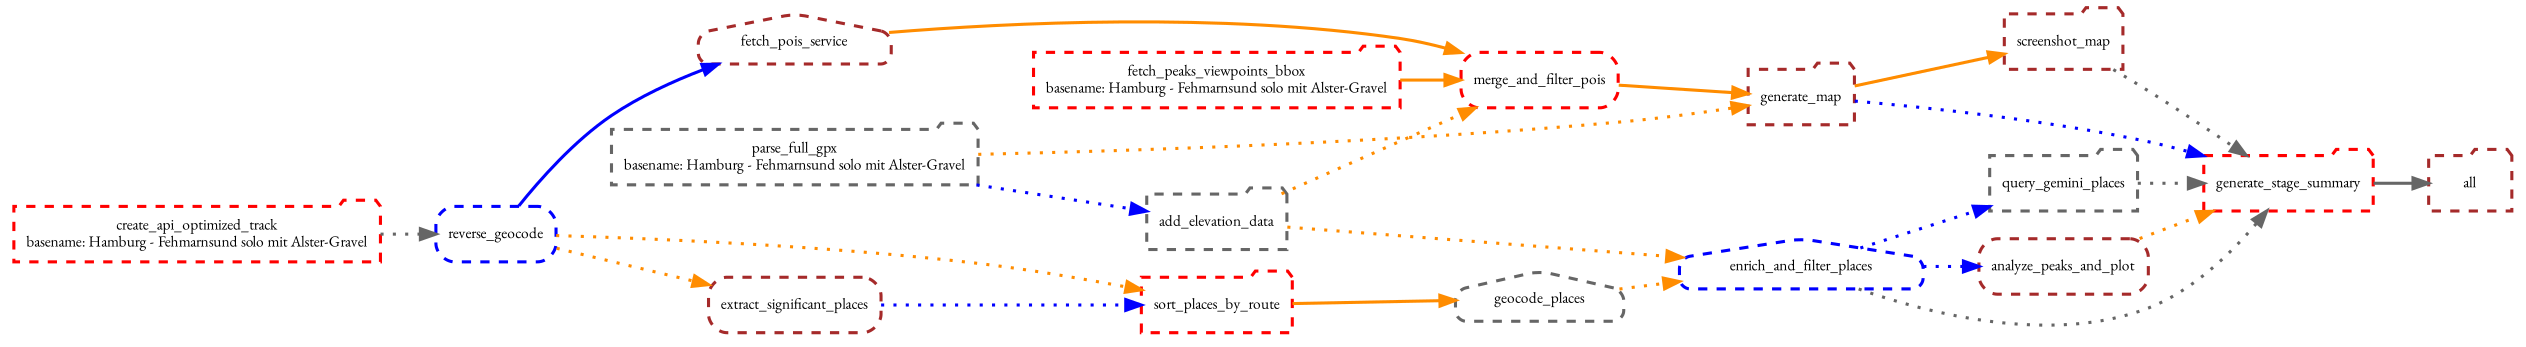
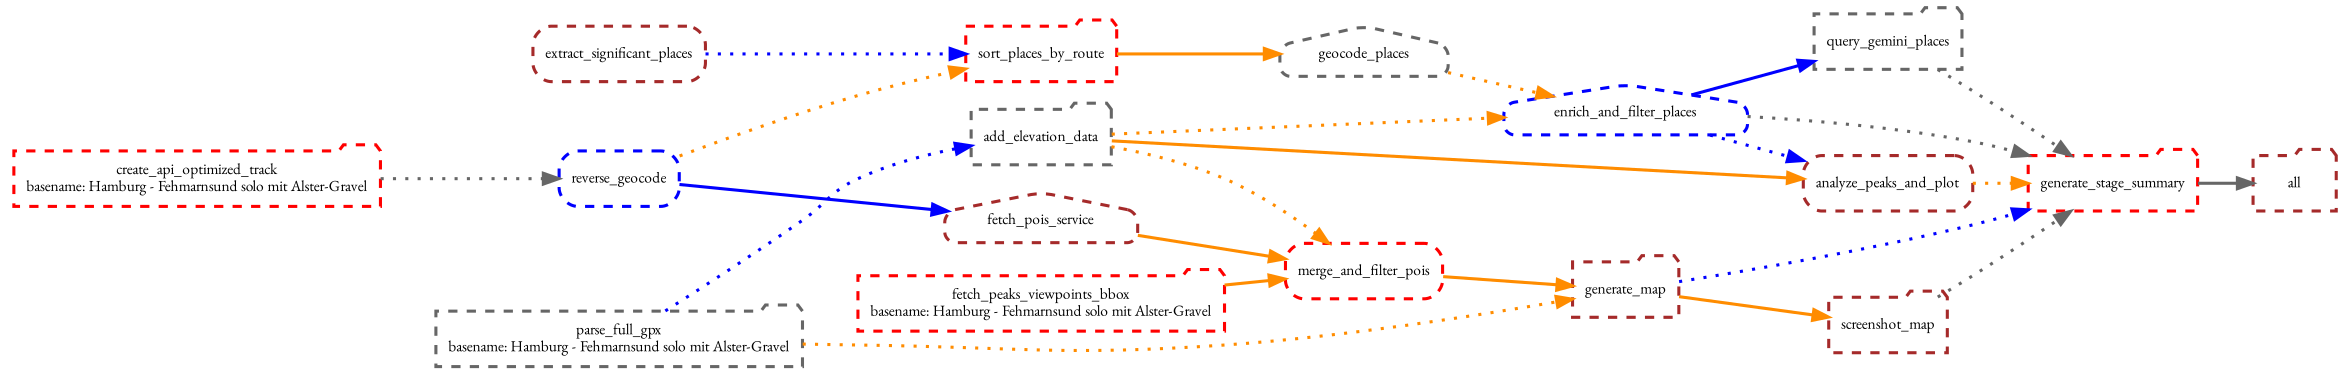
edge "add_elevation_data" -> "analyze_peaks_and_plot": added
edge "enrich_and_filter_places" -> "query_gemini_places": style dotted -> solid
edge "reverse_geocode" -> "extract_significant_places": removed
